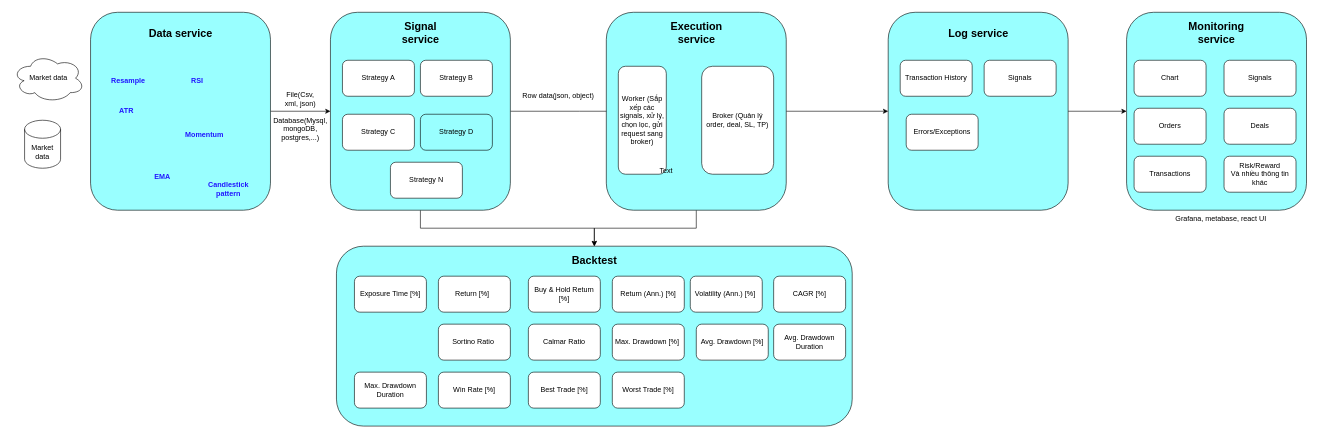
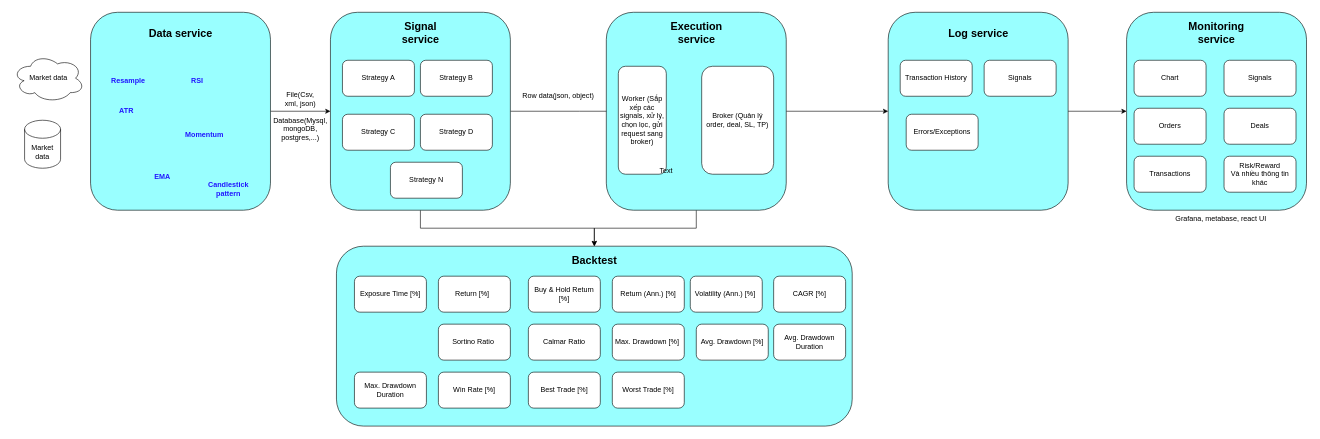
node "Strategy D": fillcolor #99ffff -> #ffffff
